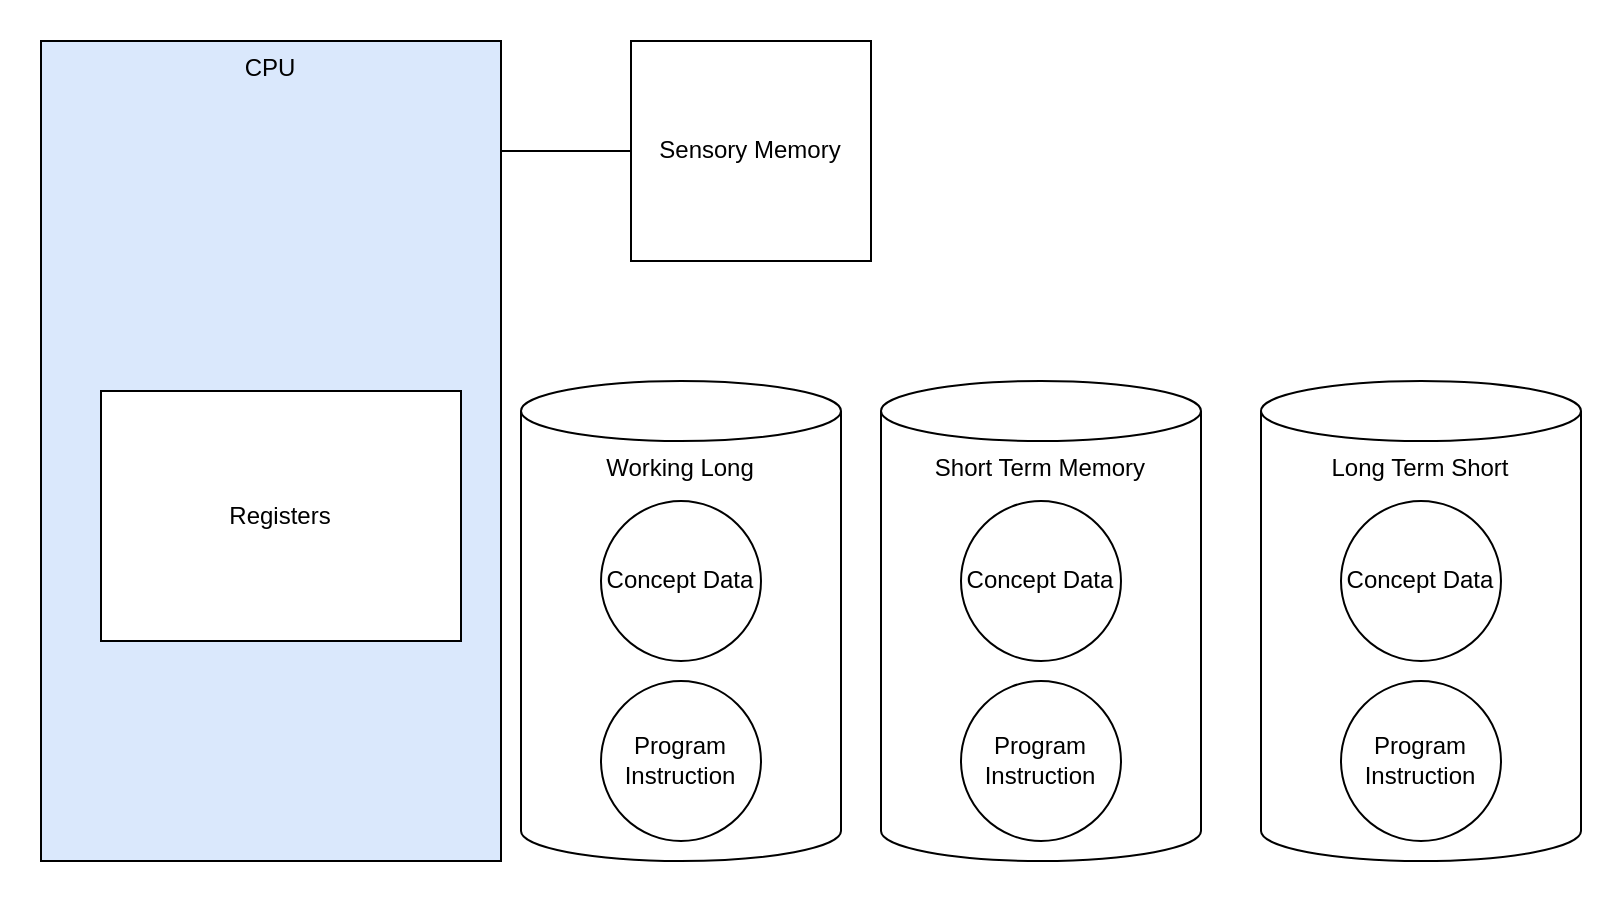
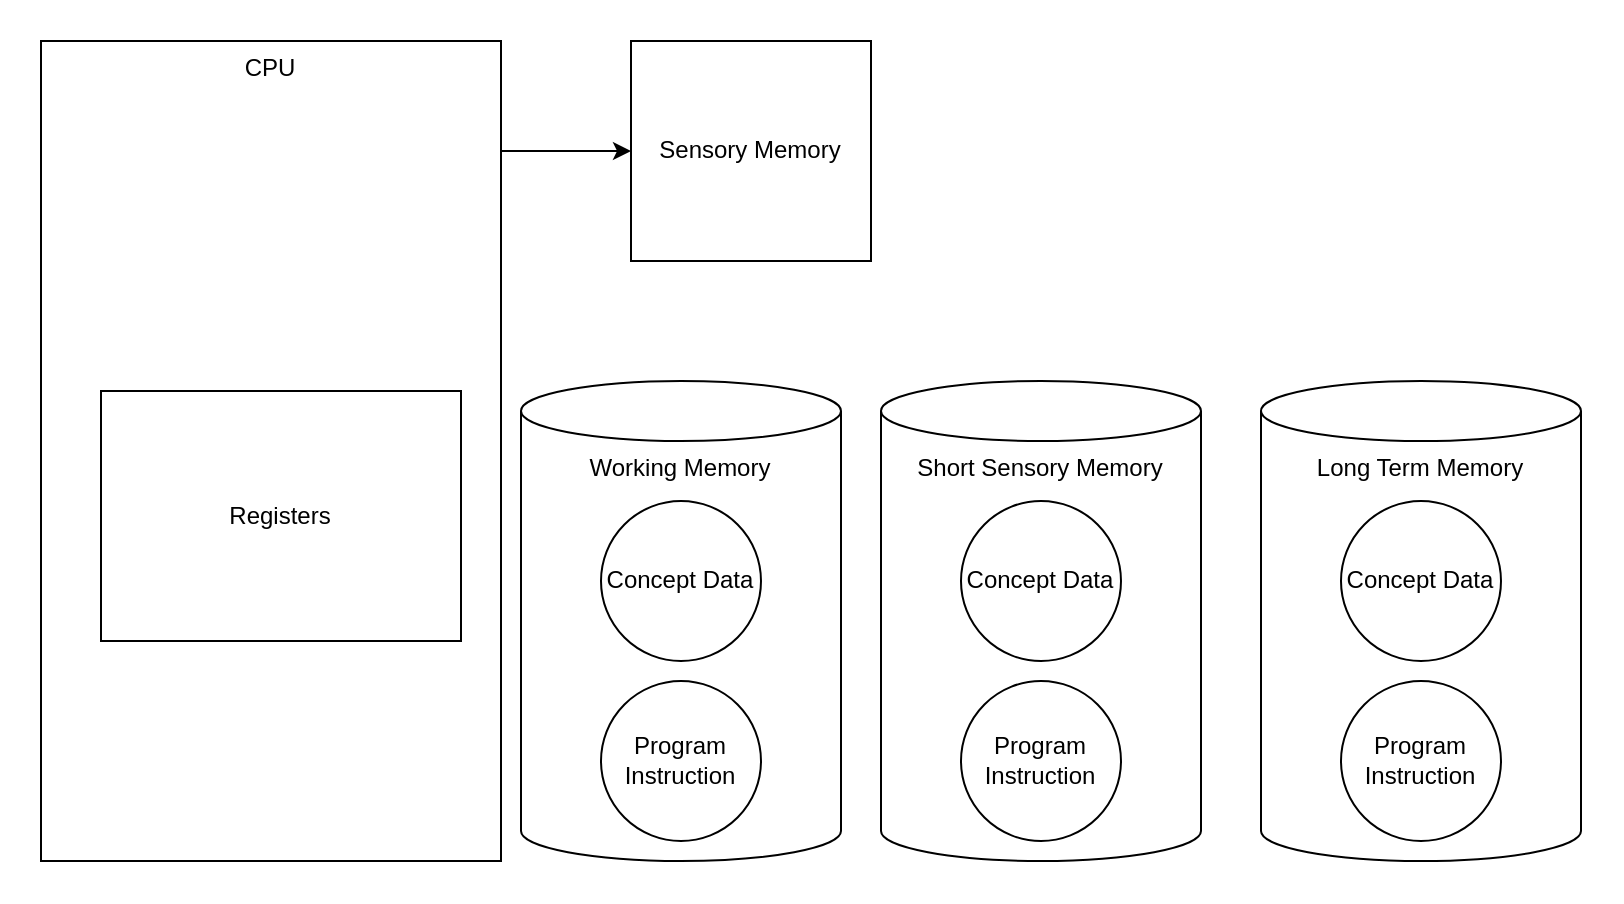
node "CPU": fillcolor #dae8fc -> #ffffff
edge "Sensory Memory" -- "CPU": arrowhead none -> classic
node "Working Long": label "Working Long" -> "Working Memory"
node "Short Term Memory": label "Short Term Memory" -> "Short Sensory Memory"
node "Long Term Short": label "Long Term Short" -> "Long Term Memory"
